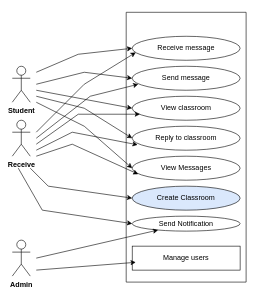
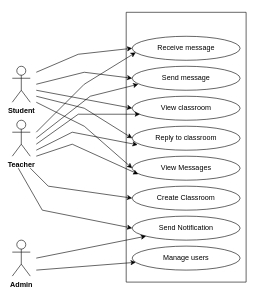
node "Receive": label "Receive" -> "Teacher"
node "Create Classroom": fillcolor #dae8fc -> #ffffff
node "Send Notification": size 108x15 -> 108x24
node "Manage users": shape rectangle -> ellipse
